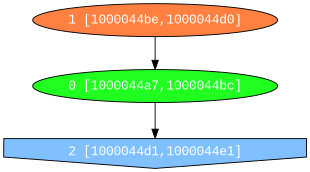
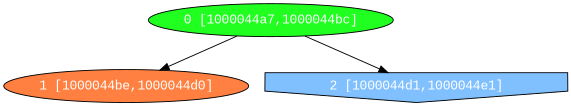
edge "1 [1000044be,1000044d0]" -> "0 [1000044a7,1000044bc]": reversed
